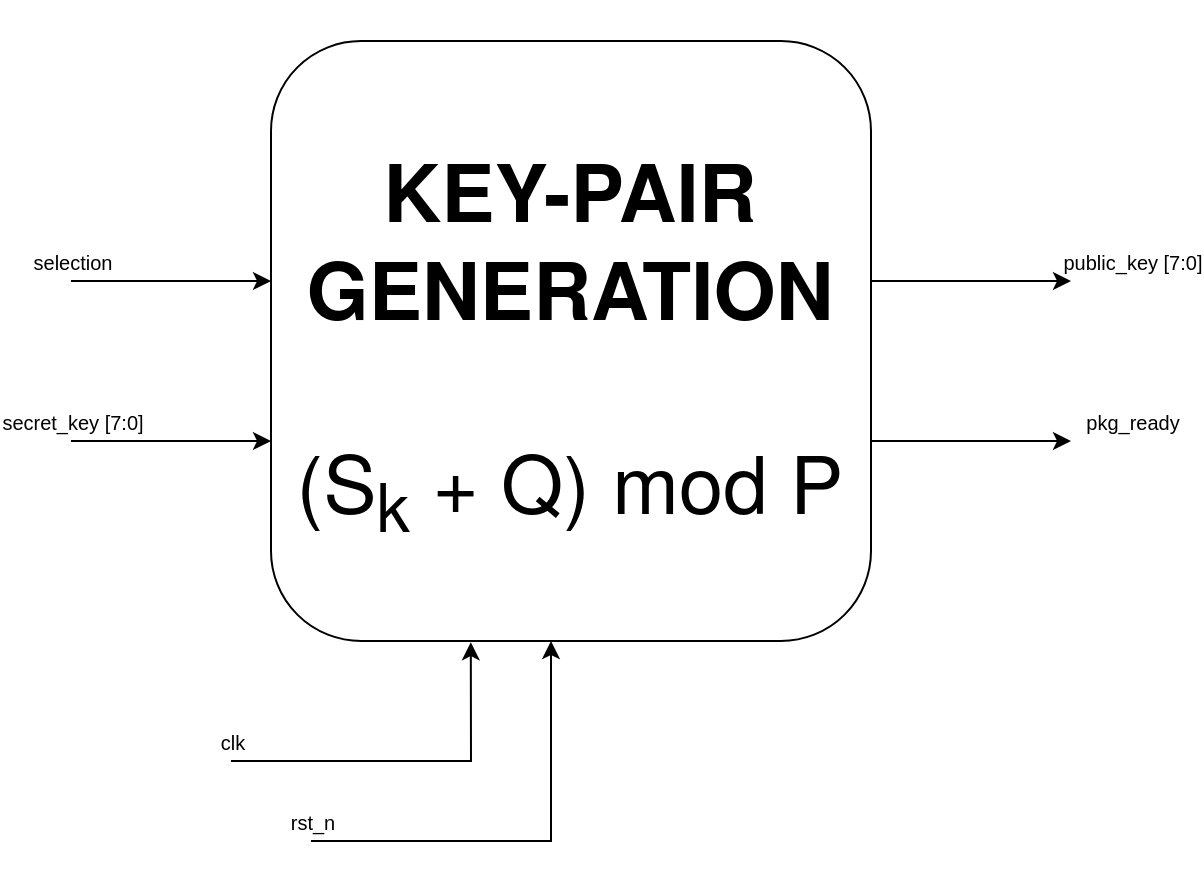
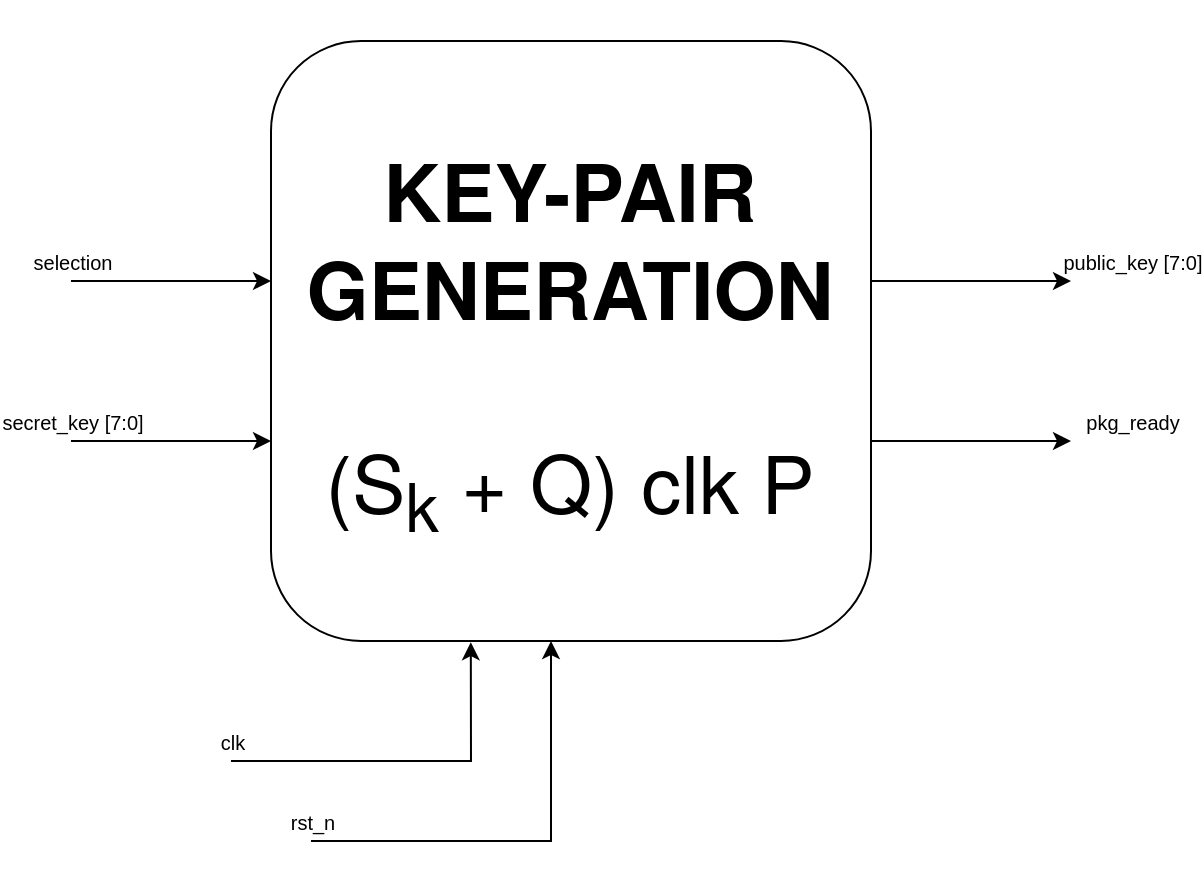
node "KEY-PAIR GENERATION (Sk + Q) mod P": label "KEY-PAIR GENERATION (Sk + Q) mod P" -> "KEY-PAIR GENERATION (Sk + Q) clk P"
